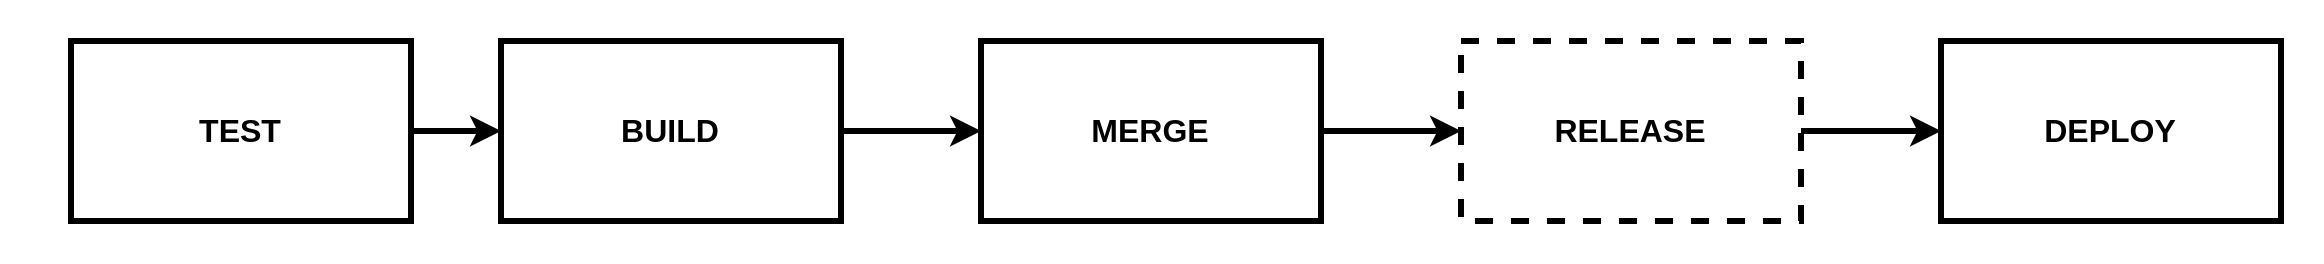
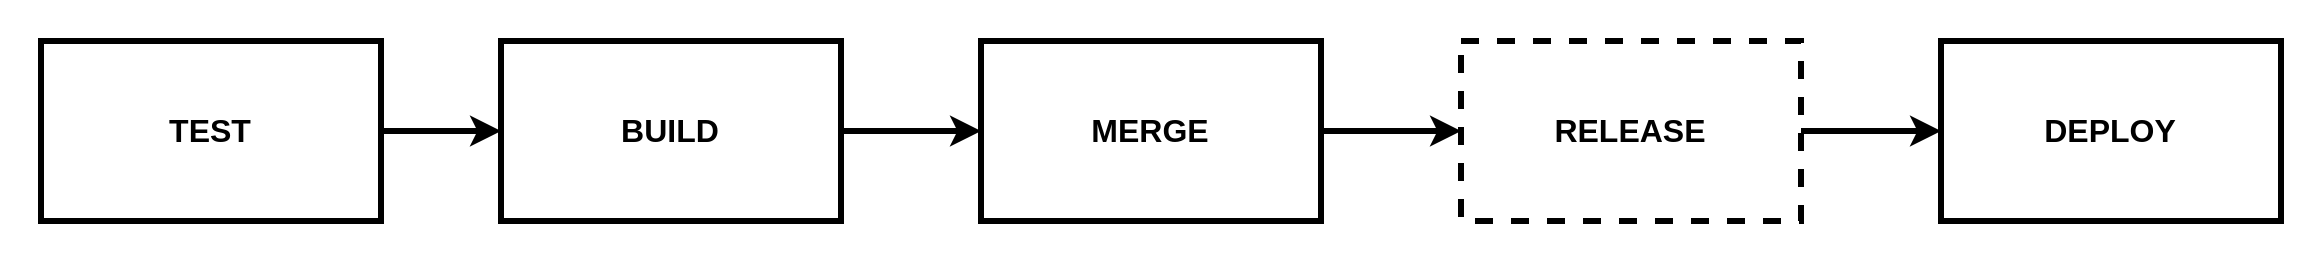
node "TEST": moved (241, 131) -> (211, 131)
